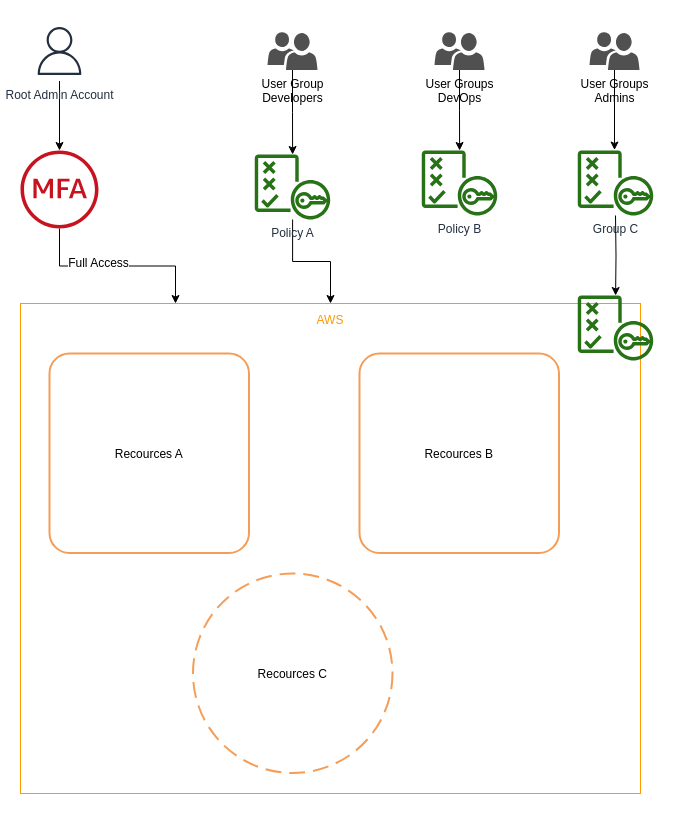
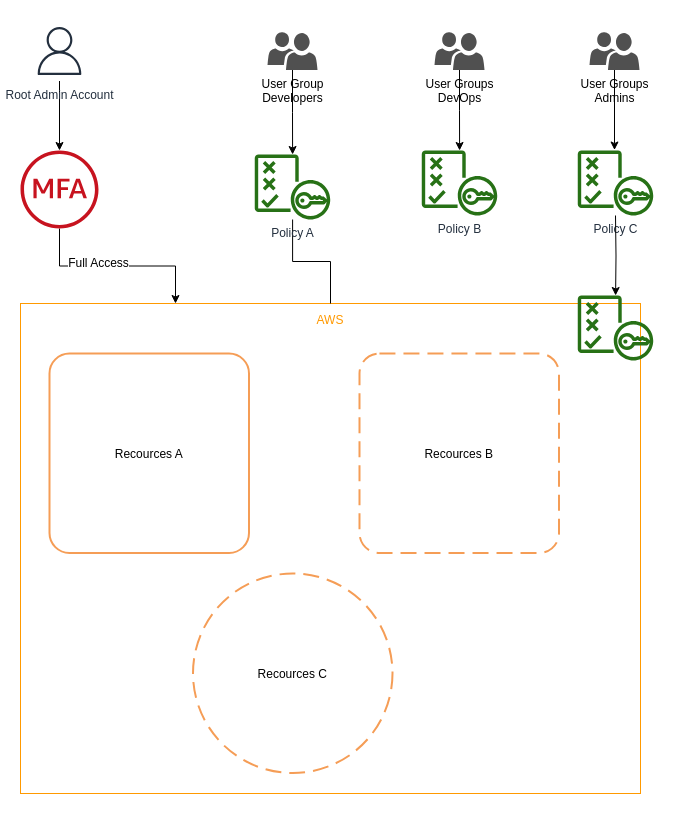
node "Group C": label "Group C" -> "Policy C"
edge "Policy A" -> "AWS": arrowhead classic -> none
node "Recources B": style solid -> dashed
